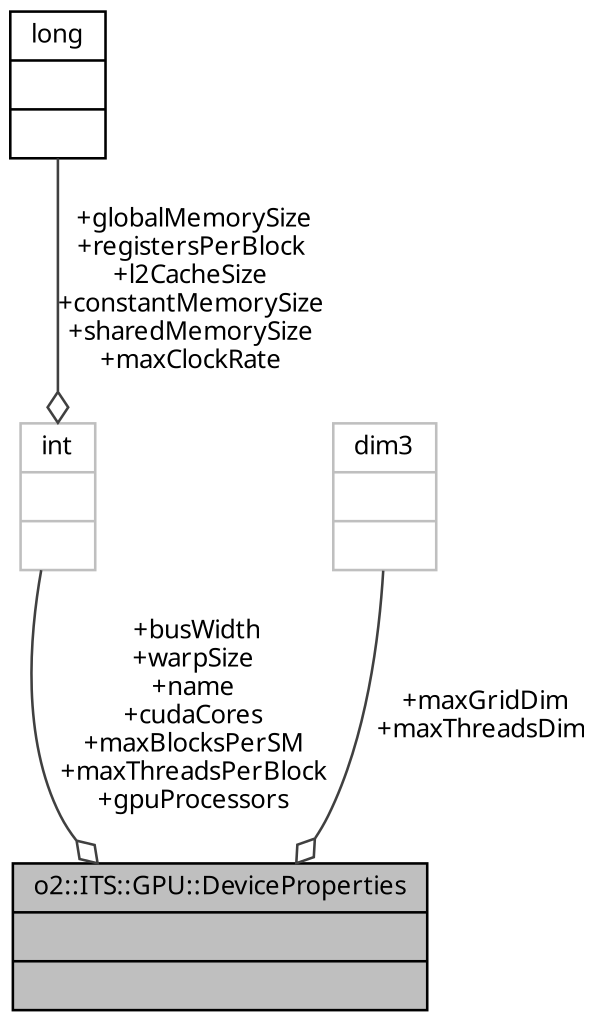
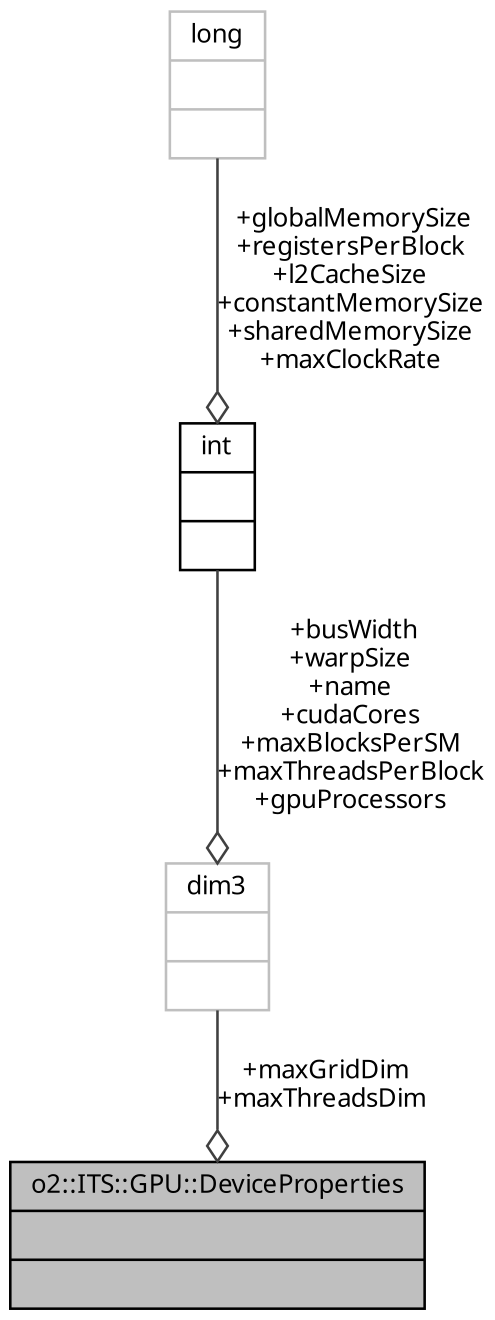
node "long": color black -> grey75
node "int": color grey75 -> black
edge "int" -> "o2::ITS::GPU::DeviceProperties": now "int" -> "dim3"
